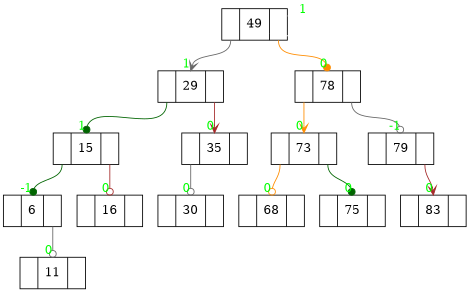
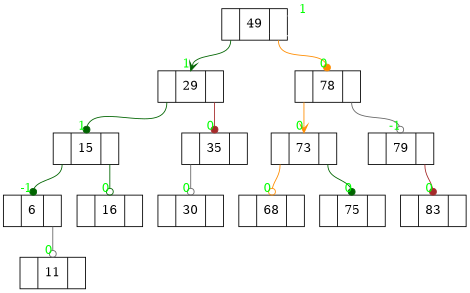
edge "49" -> "29": color gray40 -> darkgreen
edge "29" -> "35": arrowhead vee -> dot
edge "15" -> "16": color brown -> darkgreen
edge "79" -> "83": arrowhead vee -> dot
